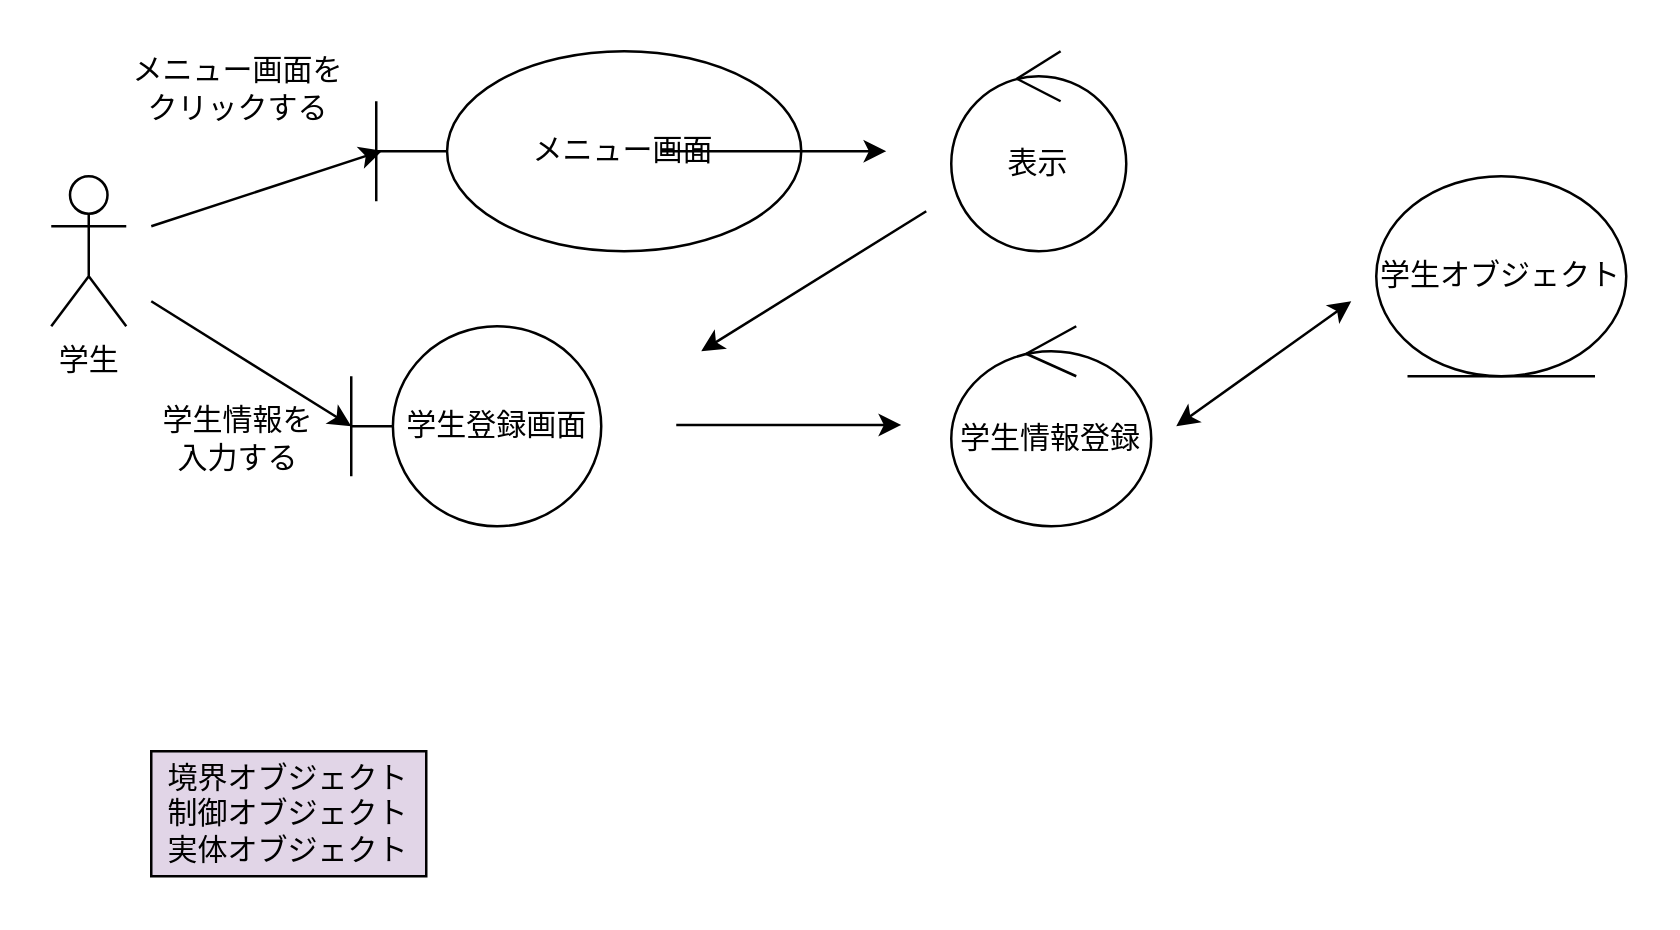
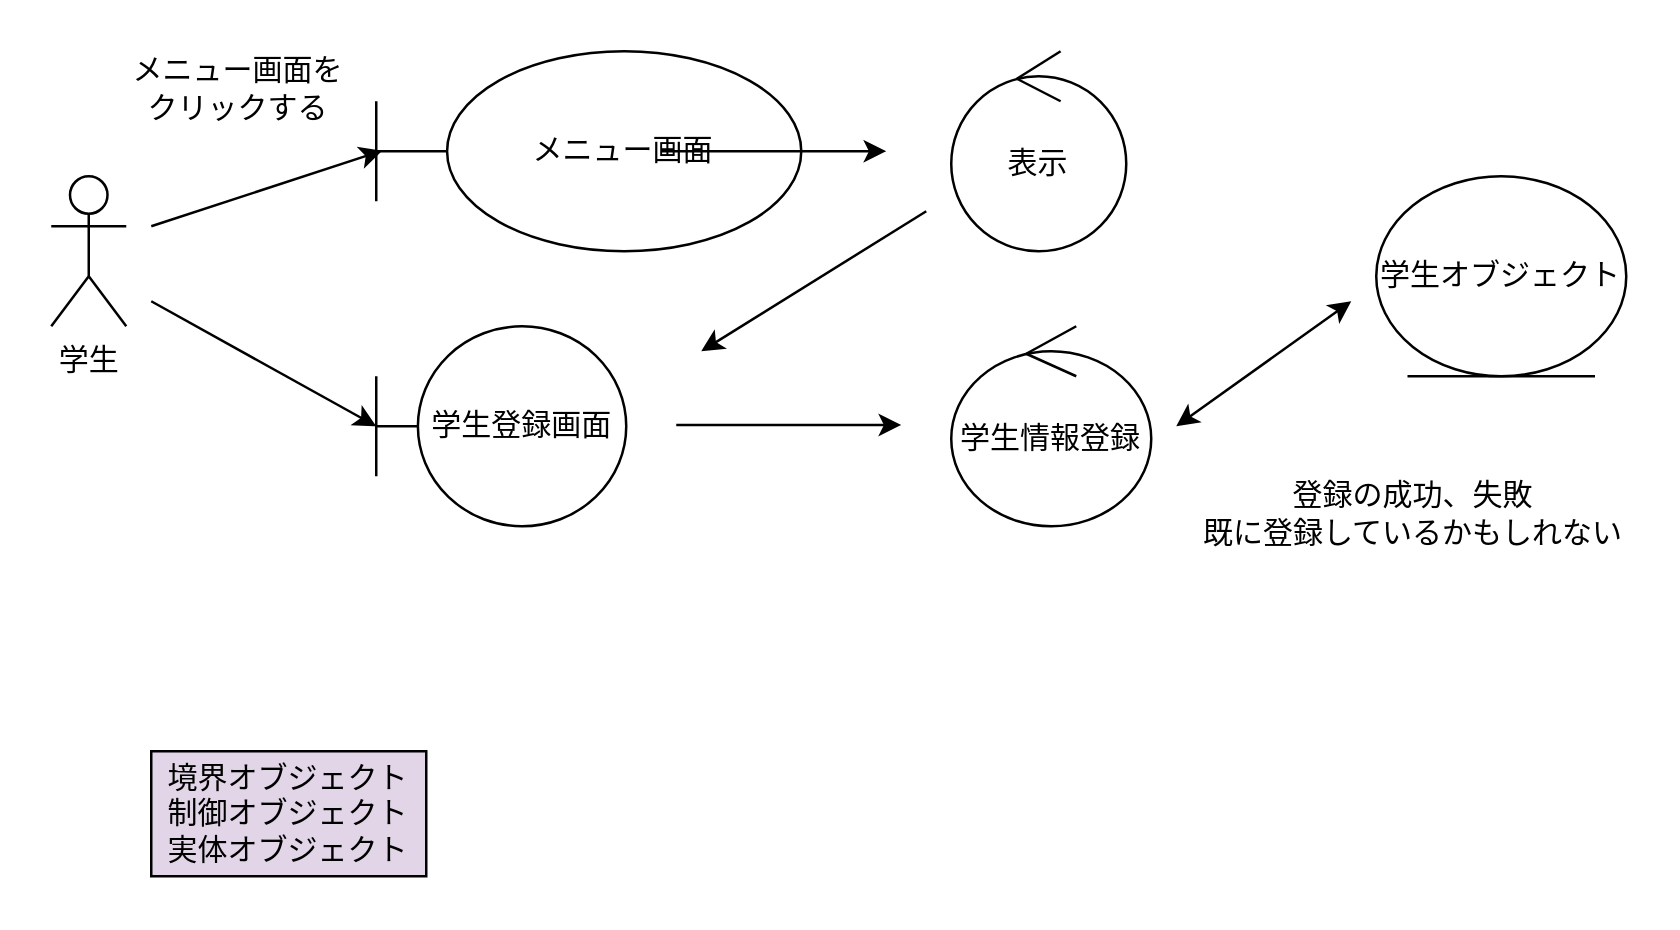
node "学生登録画面": moved (476, 426) -> (501, 426)
node "学生情報を入力する": removed
node "登録の成功、失敗 既に登録しているかもしれない": added
